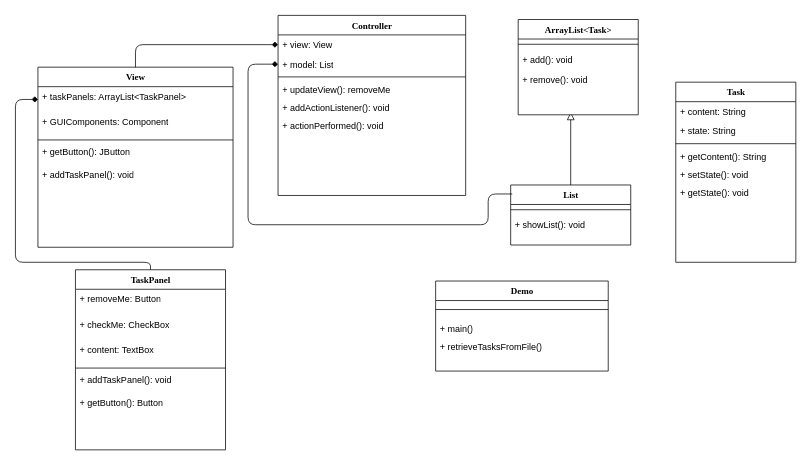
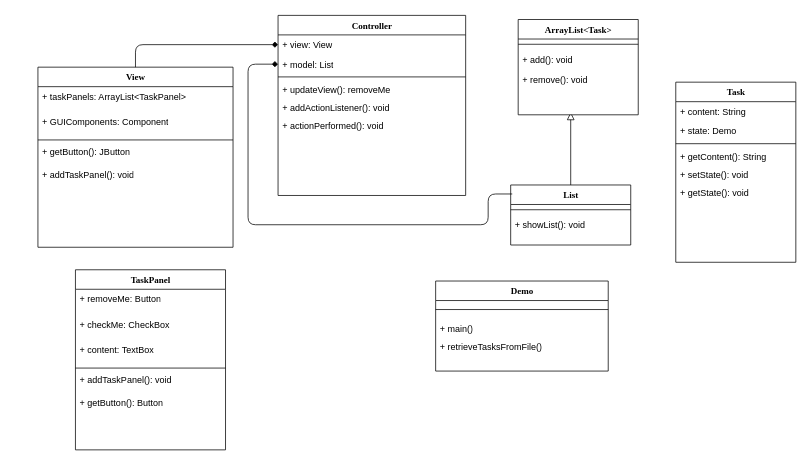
node "+ state: String": label "+ state: String" -> "+ state: Demo"
edge "TaskPanel" -> "+ taskPanels: ArrayList<TaskPanel>": removed
